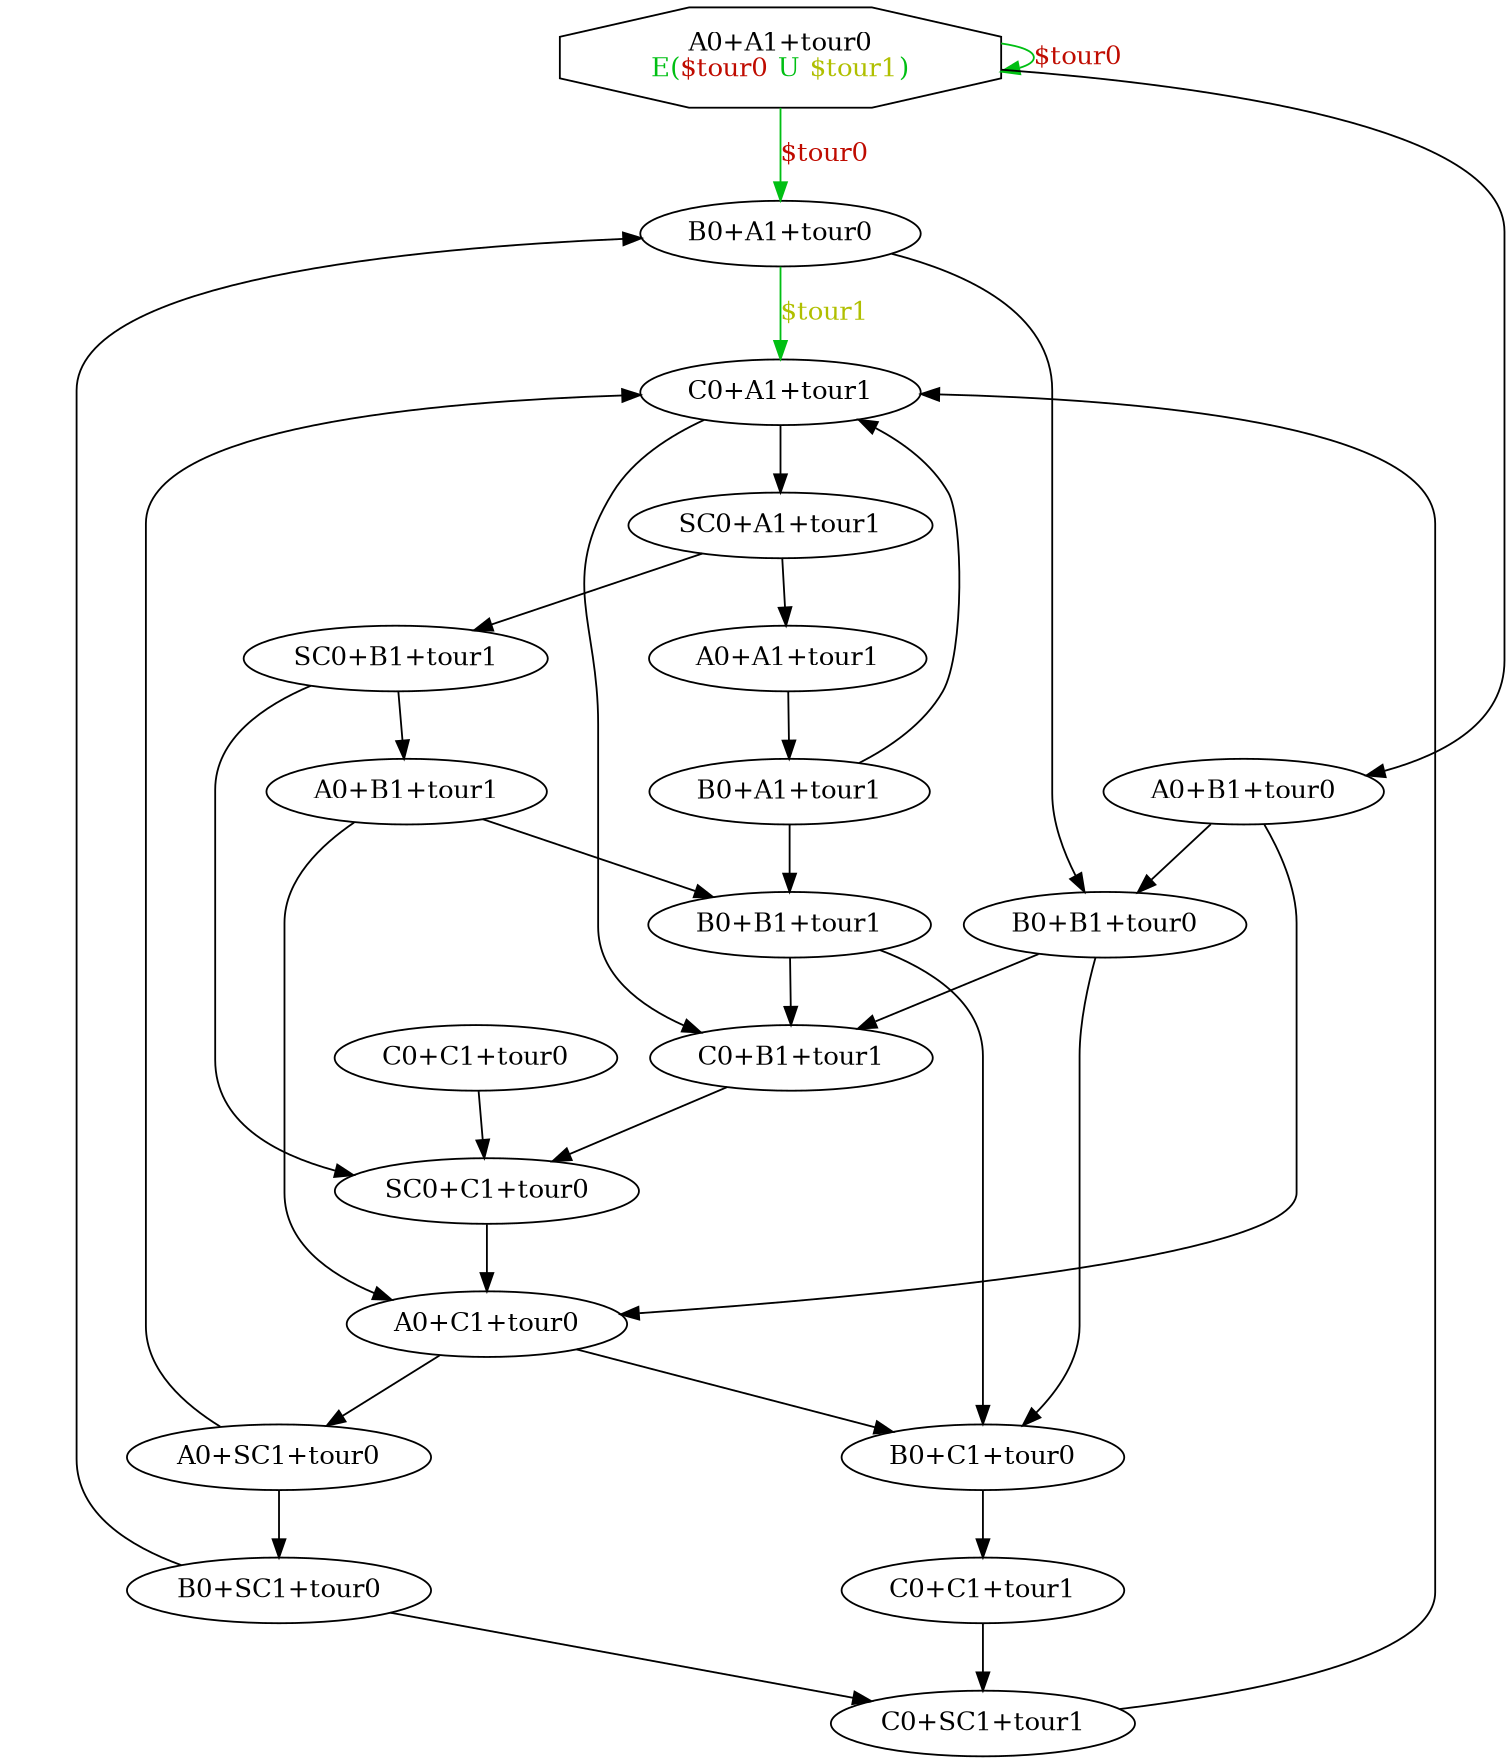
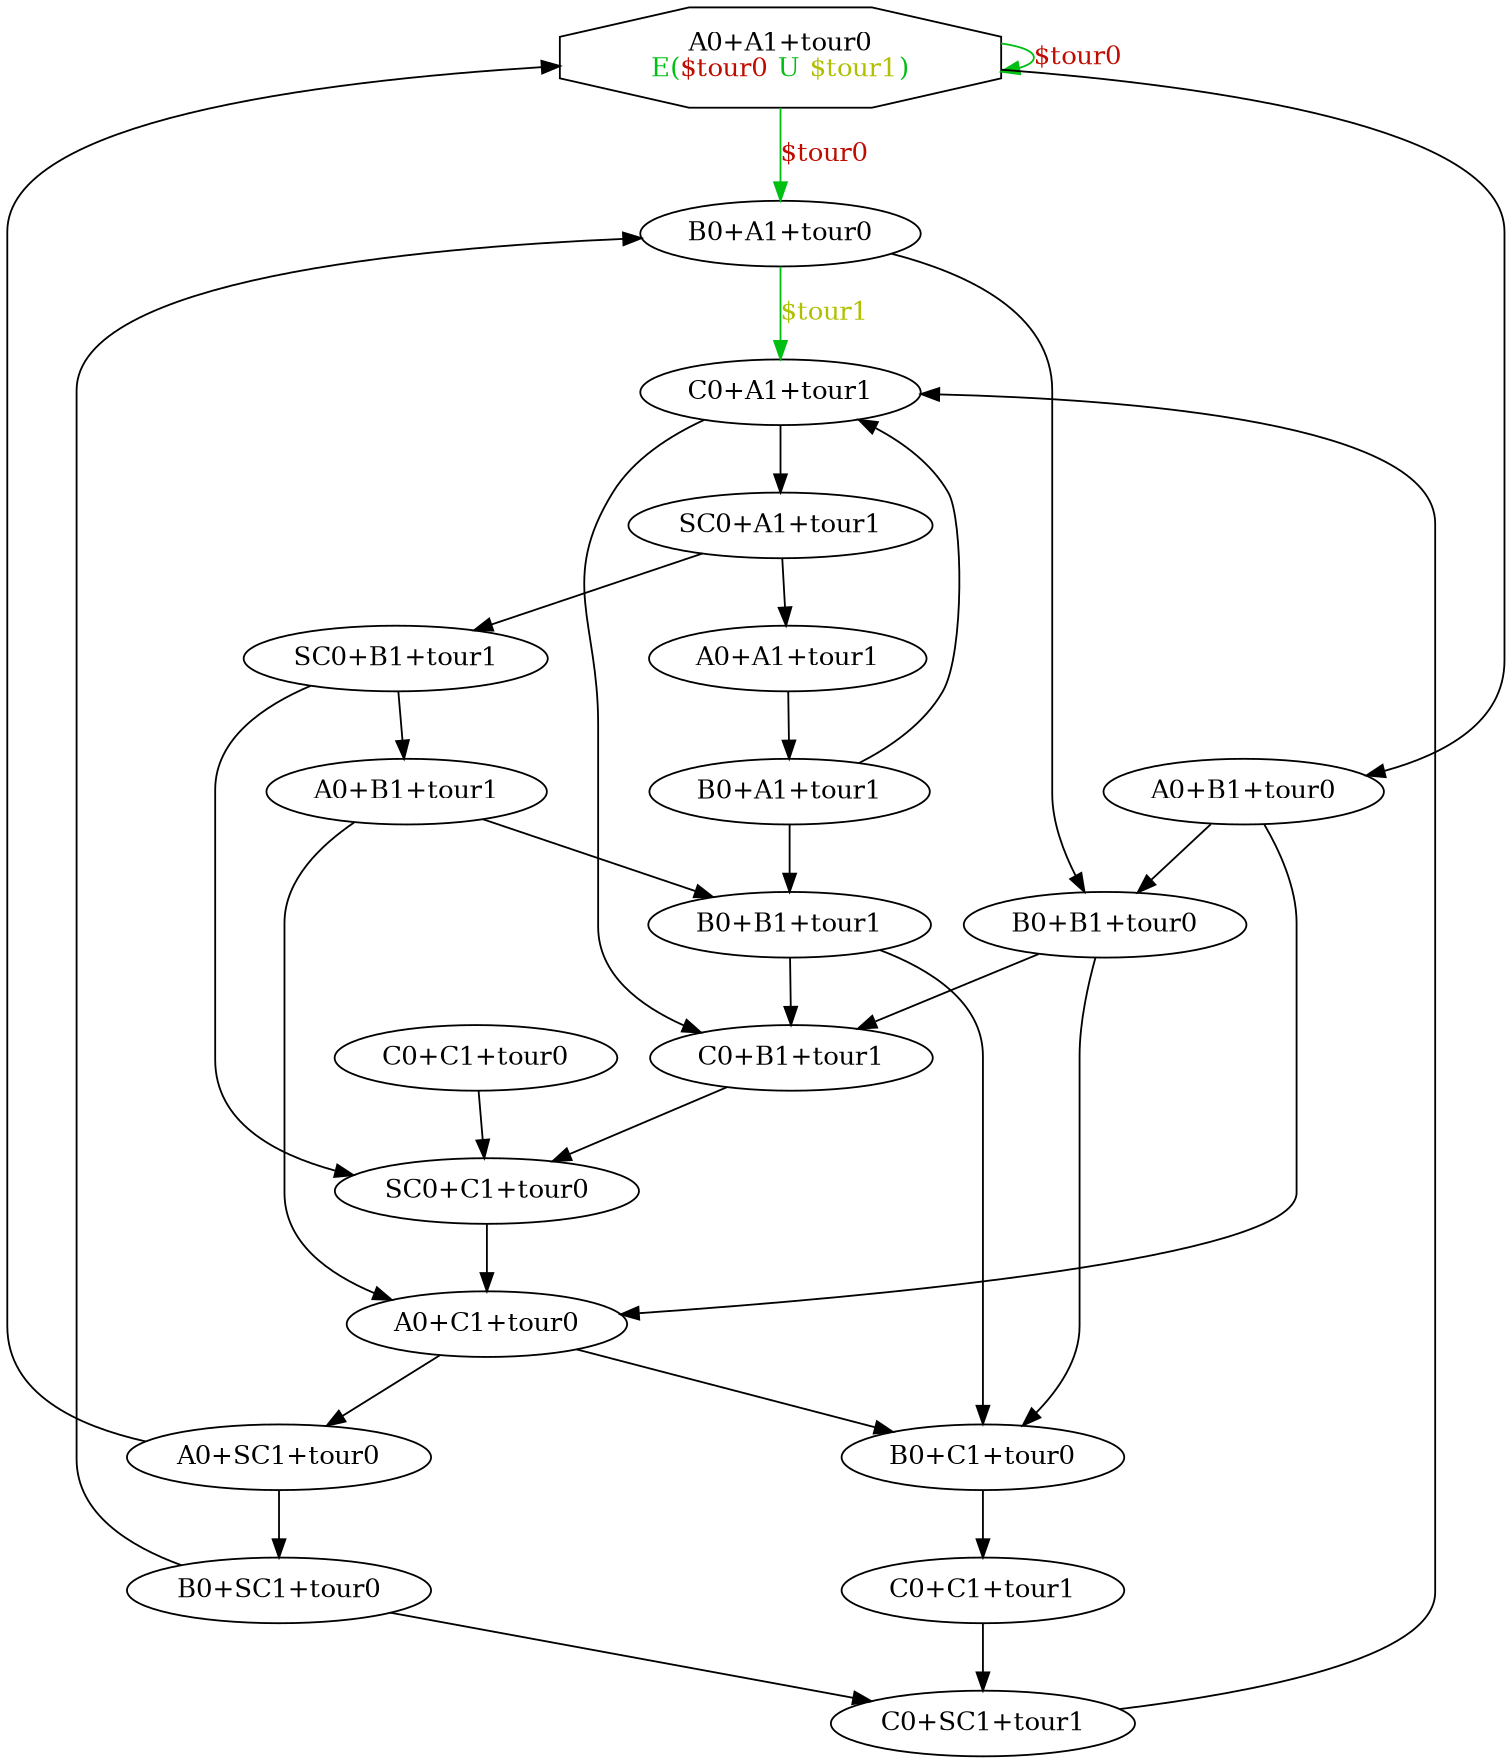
edge "A0+SC1+tour0" -> "C0+A1+tour1": now "A0+SC1+tour0" -> "A0+A1+tour0"
